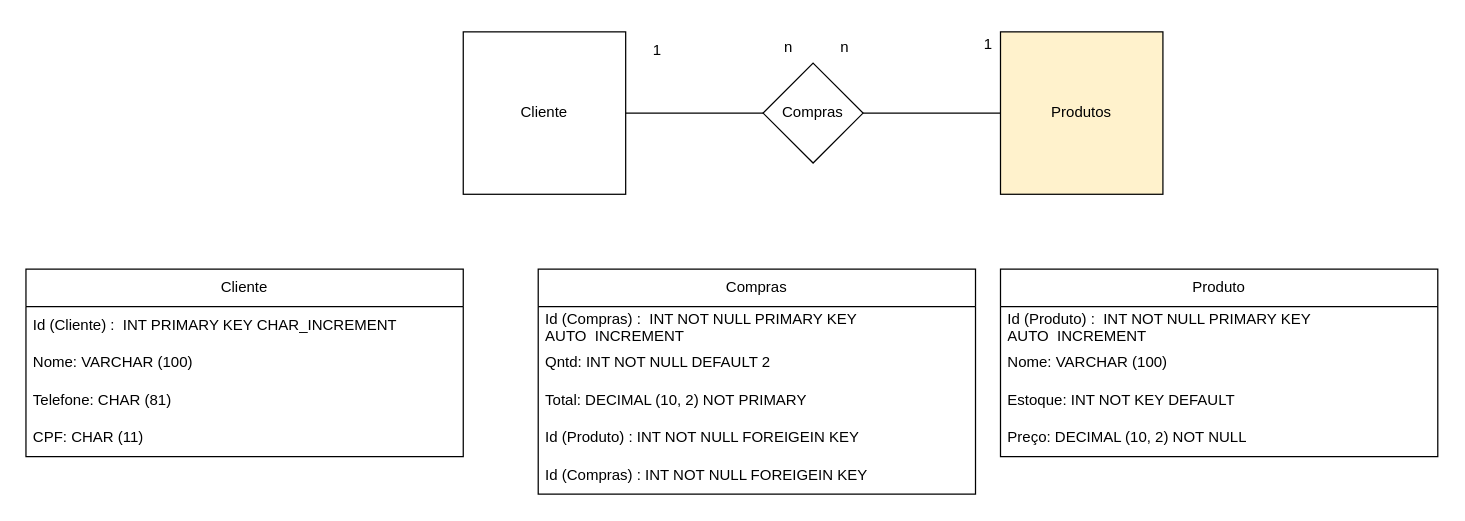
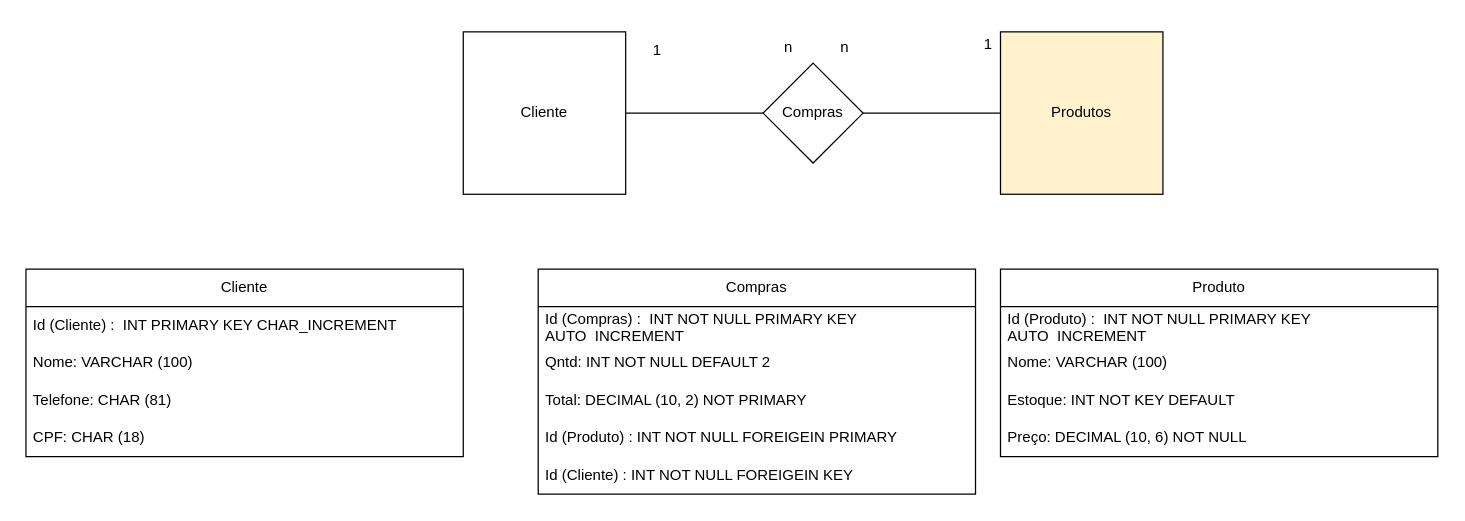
node "CPF: CHAR (11)": label "CPF: CHAR (11)" -> "CPF: CHAR (18)"
node "Id (Produto) : INT NOT NULL FOREIGEIN KEY": label "Id (Produto) : INT NOT NULL FOREIGEIN KEY" -> "Id (Produto) : INT NOT NULL FOREIGEIN PRIMARY"
node "Preço: DECIMAL (10, 2) NOT NULL": label "Preço: DECIMAL (10, 2) NOT NULL" -> "Preço: DECIMAL (10, 6) NOT NULL"
node "Id (Compras) : INT NOT NULL FOREIGEIN KEY": label "Id (Compras) : INT NOT NULL FOREIGEIN KEY" -> "Id (Cliente) : INT NOT NULL FOREIGEIN KEY"
